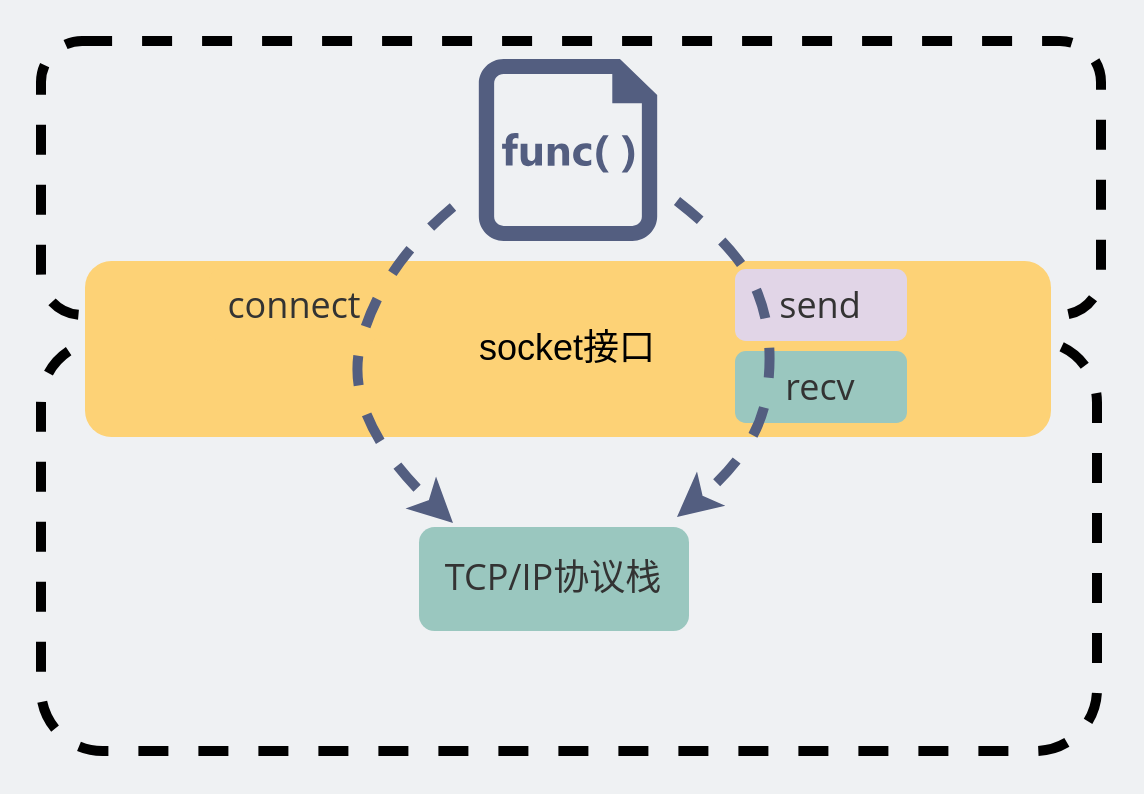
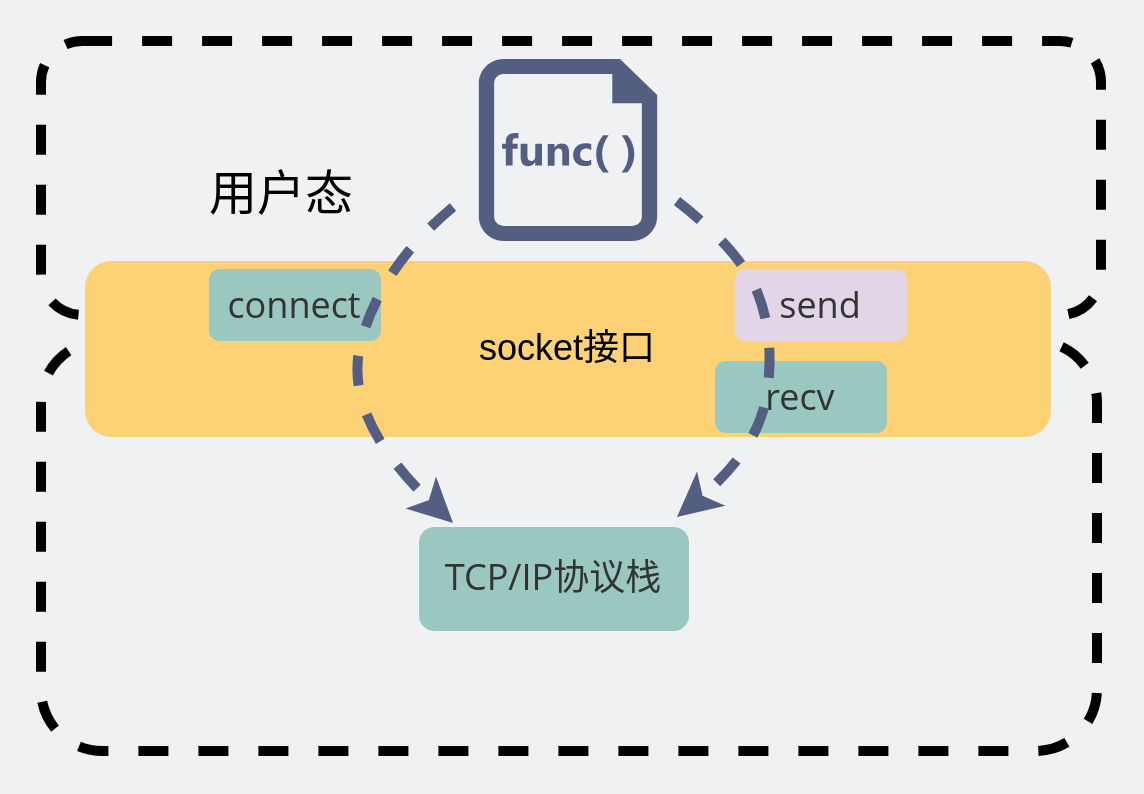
node "用户态": added
node "connect": fillcolor #fdd276 -> #9ac7bf
node "recv": moved (821, 387) -> (801, 397)
